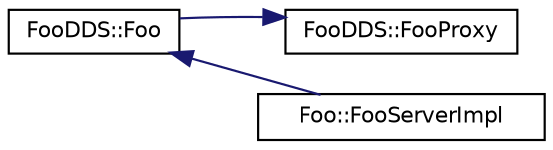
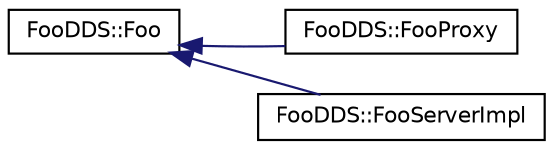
edge "FooDDS::Foo" -> "FooDDS::FooProxy": reversed
node "Foo::FooServerImpl": label "Foo::FooServerImpl" -> "FooDDS::FooServerImpl"
